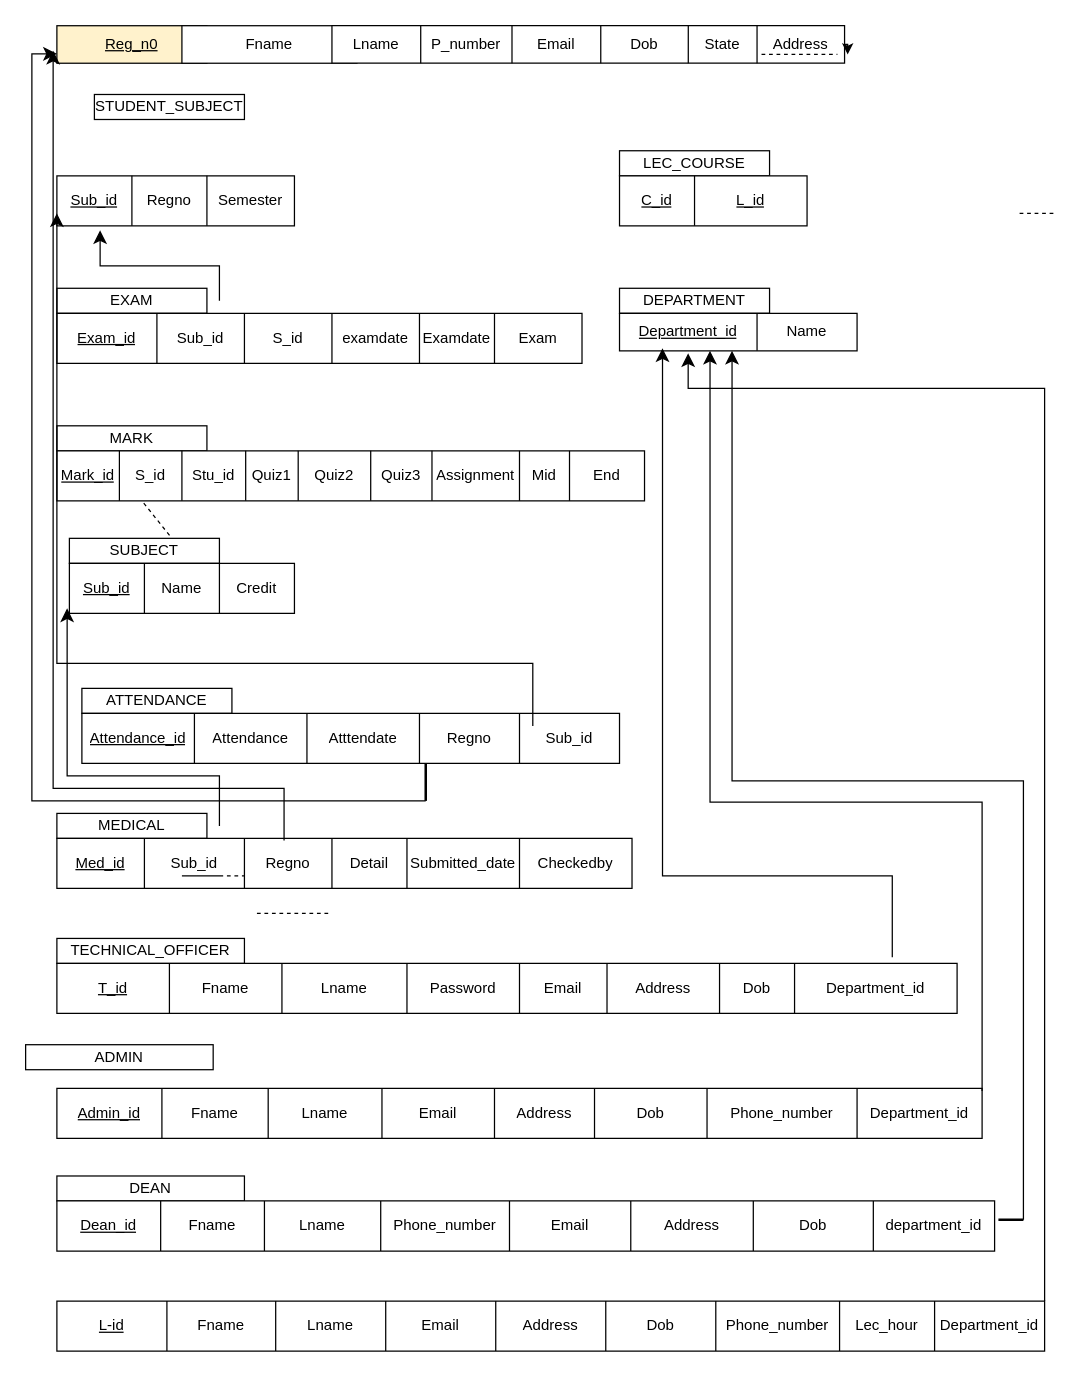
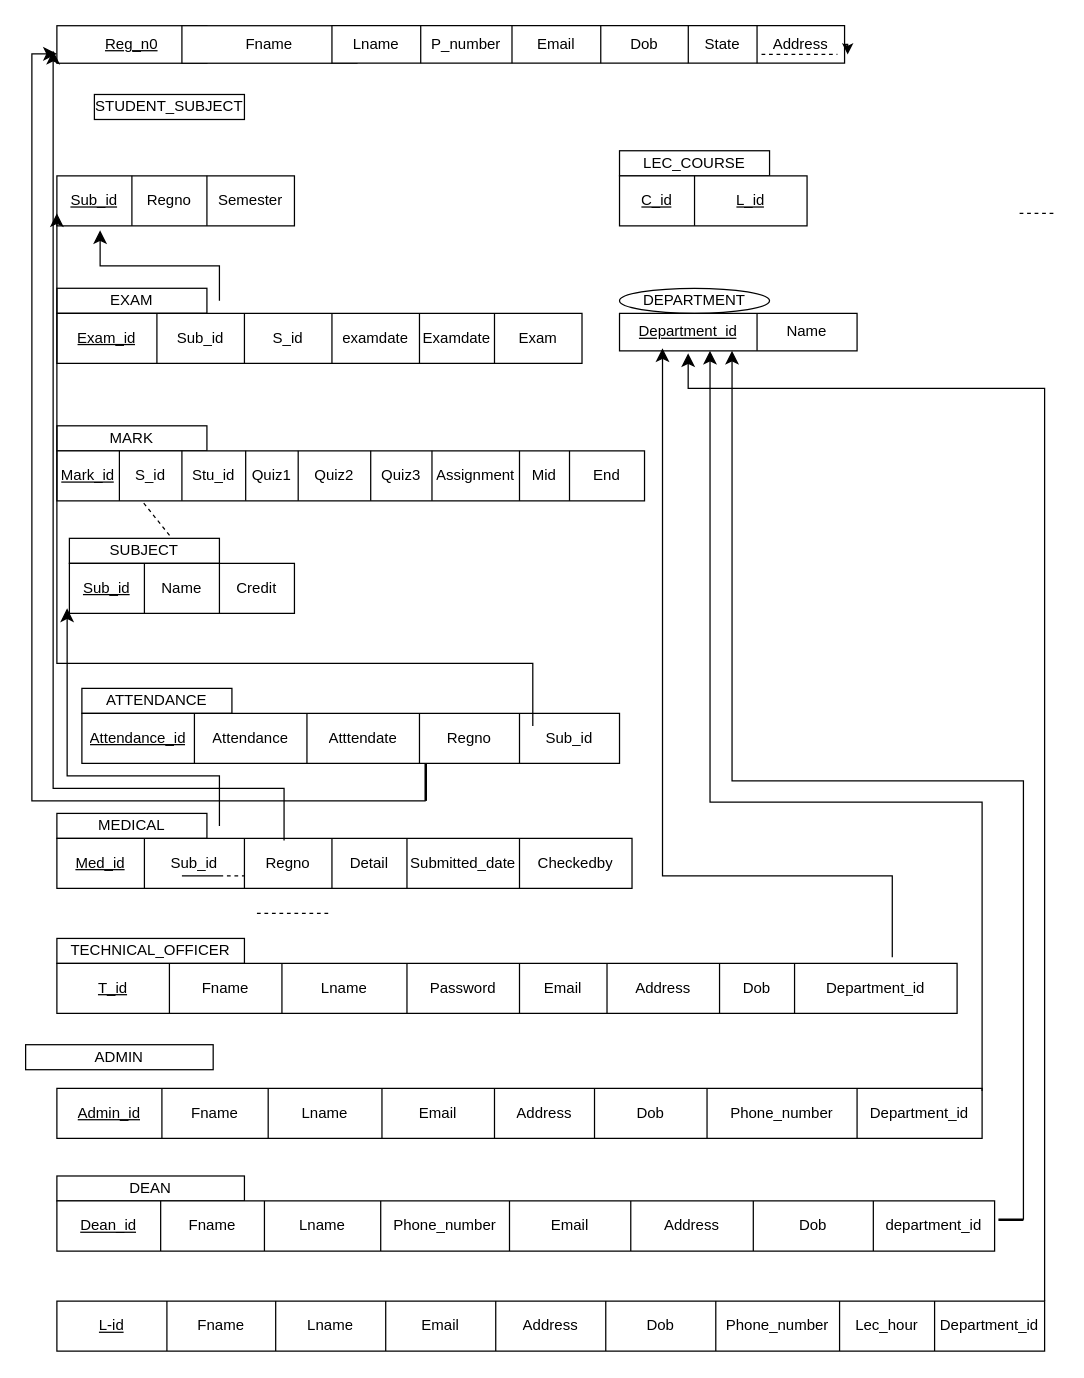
node "Reg_n0": fillcolor #fff2cc -> #ffffff
node "DEPARTMENT": shape rectangle -> ellipse
